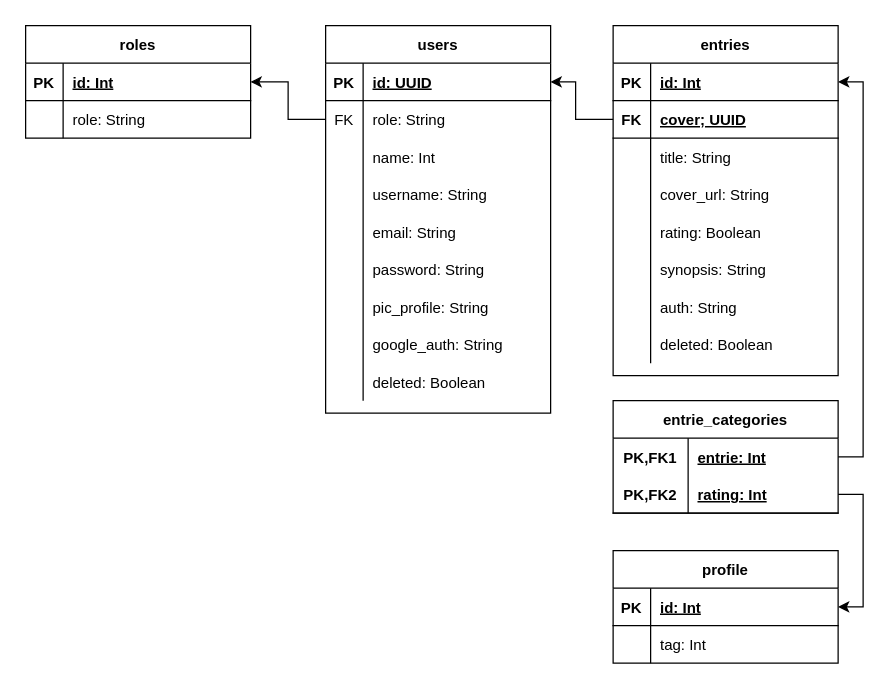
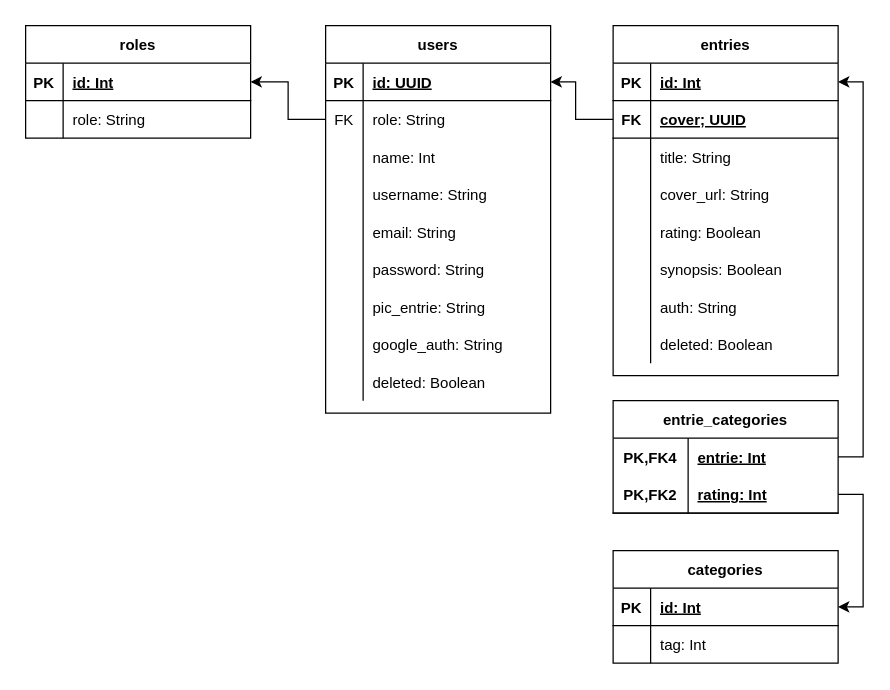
node "synopsis: String": label "synopsis: String" -> "synopsis: Boolean"
node "pic_profile: String": label "pic_profile: String" -> "pic_entrie: String"
node "PK,FK1": label "PK,FK1" -> "PK,FK4"
node "profile": label "profile" -> "categories"
